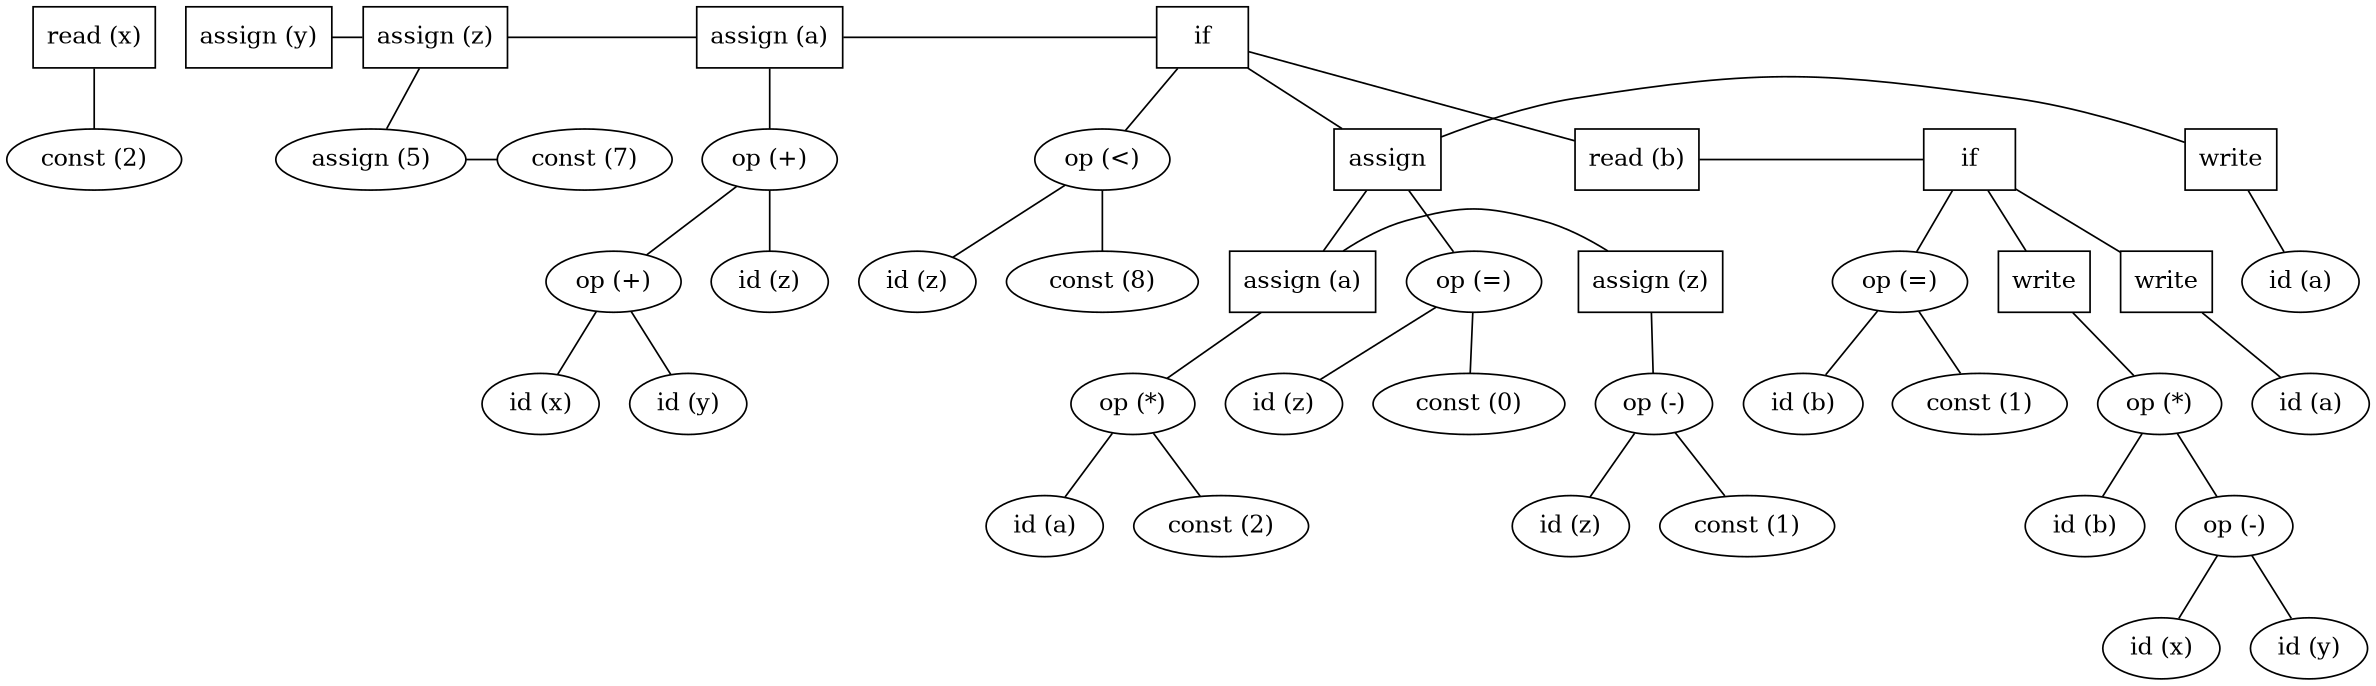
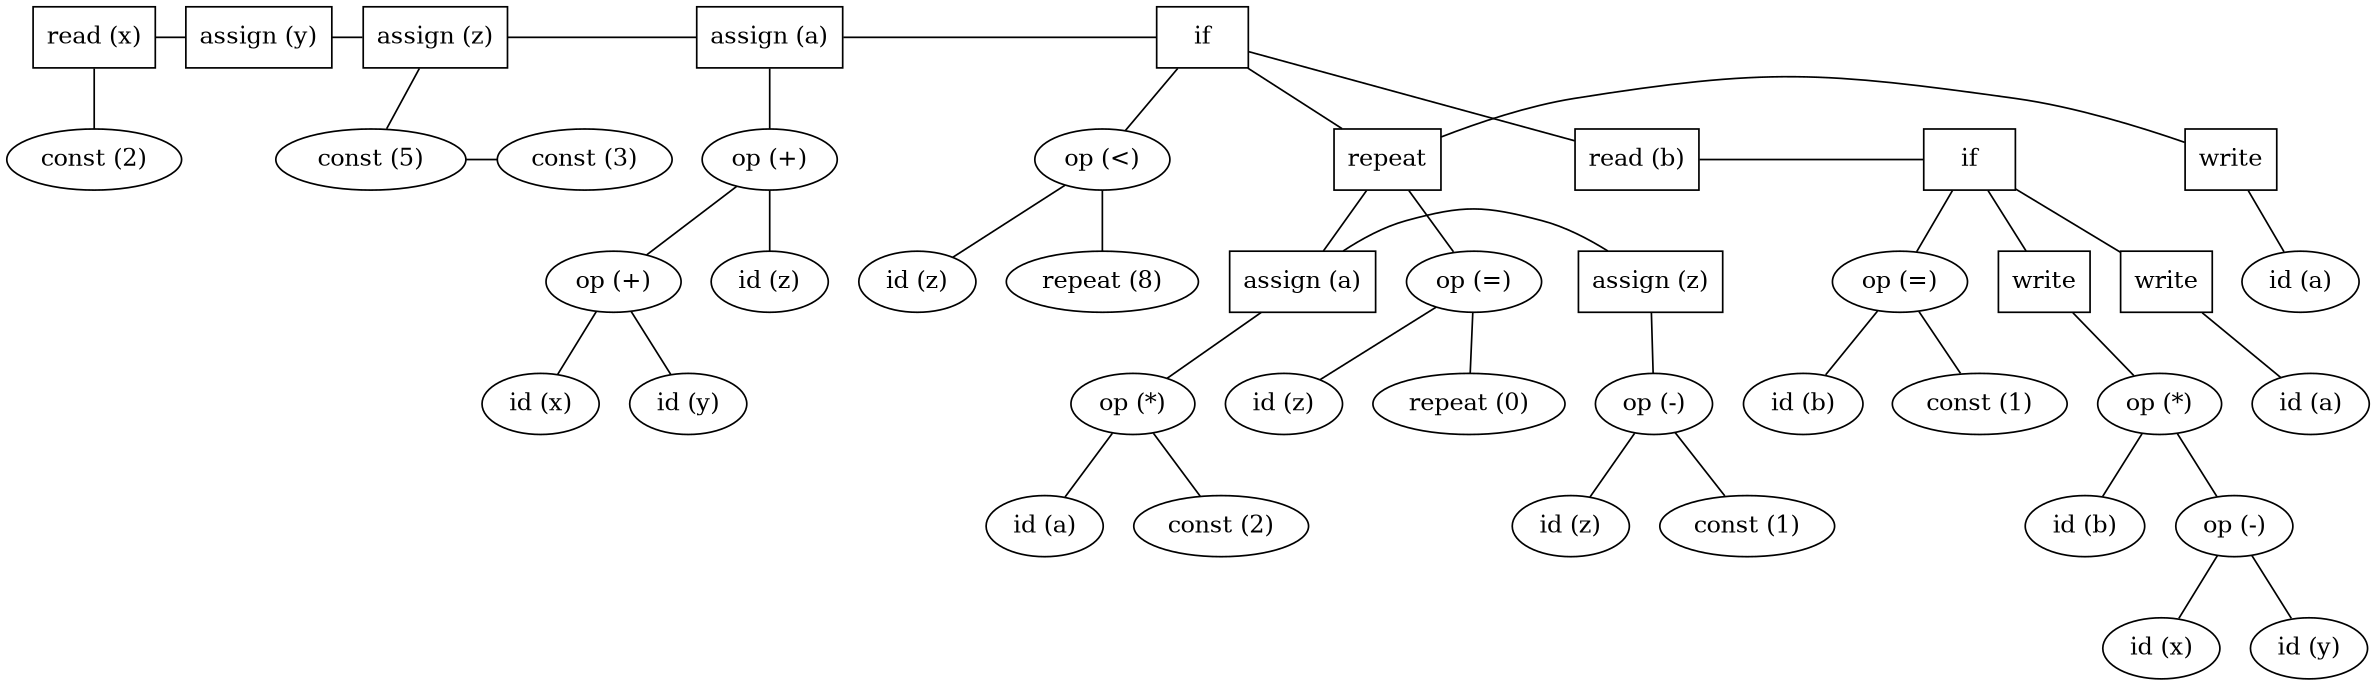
edge "read (x)" -- "assign (y)": added
node "assign (5)": label "assign (5)" -> "const (5)"
node "const (7)": label "const (7)" -> "const (3)"
node "assign": label "assign" -> "repeat"
node "const (8)": label "const (8)" -> "repeat (8)"
node "const (0)": label "const (0)" -> "repeat (0)"
